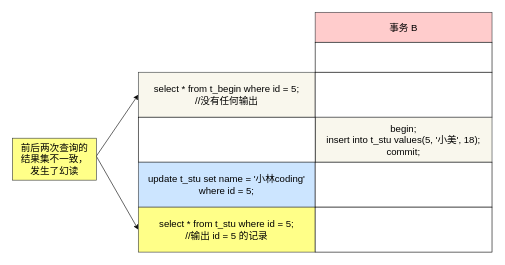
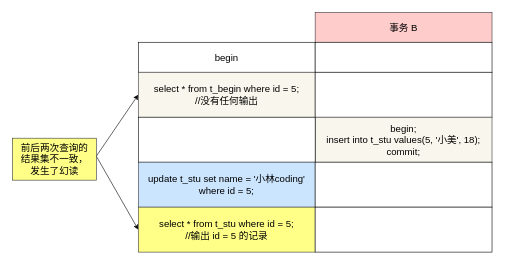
node "begin": added
